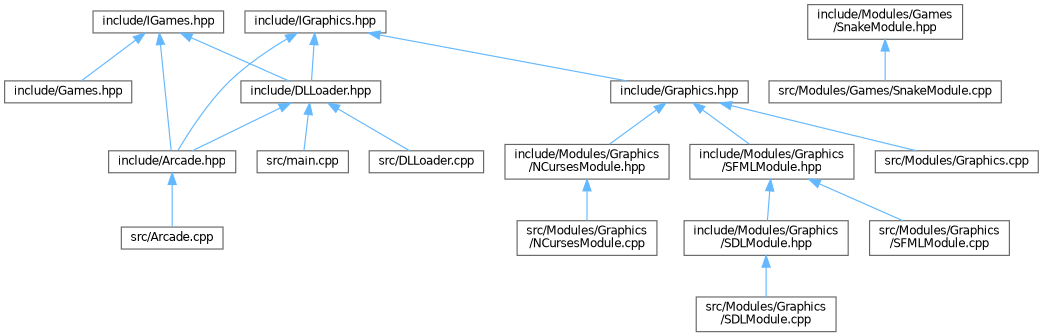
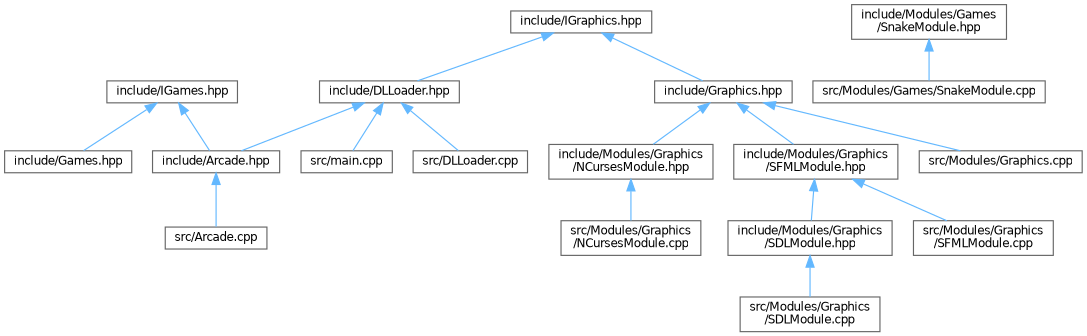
edge "include/DLLoader.hpp" -> "include/IGames.hpp": removed
edge "include/Arcade.hpp" -> "include/IGraphics.hpp": removed
